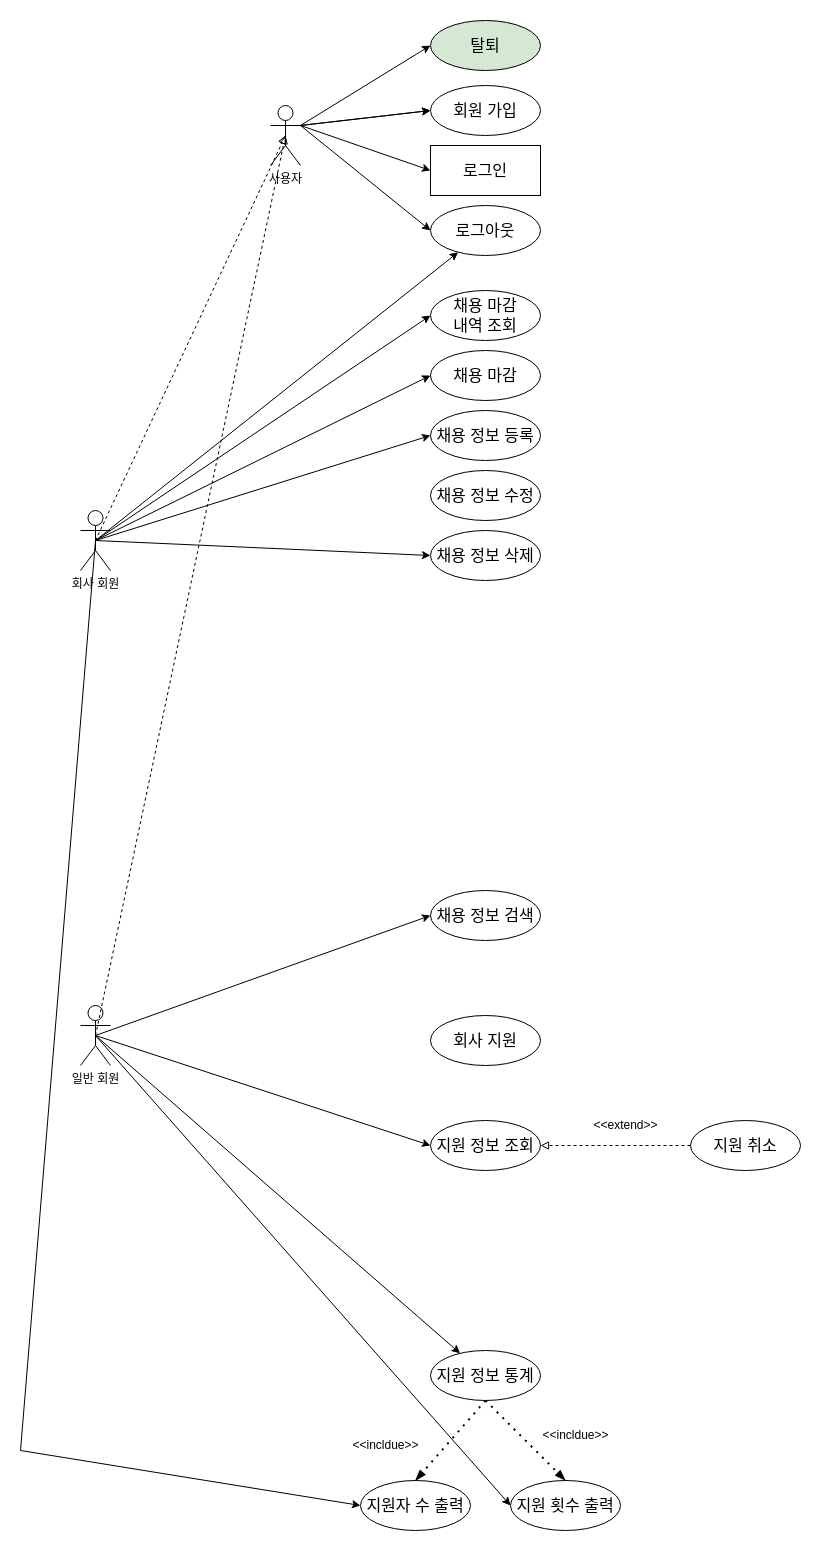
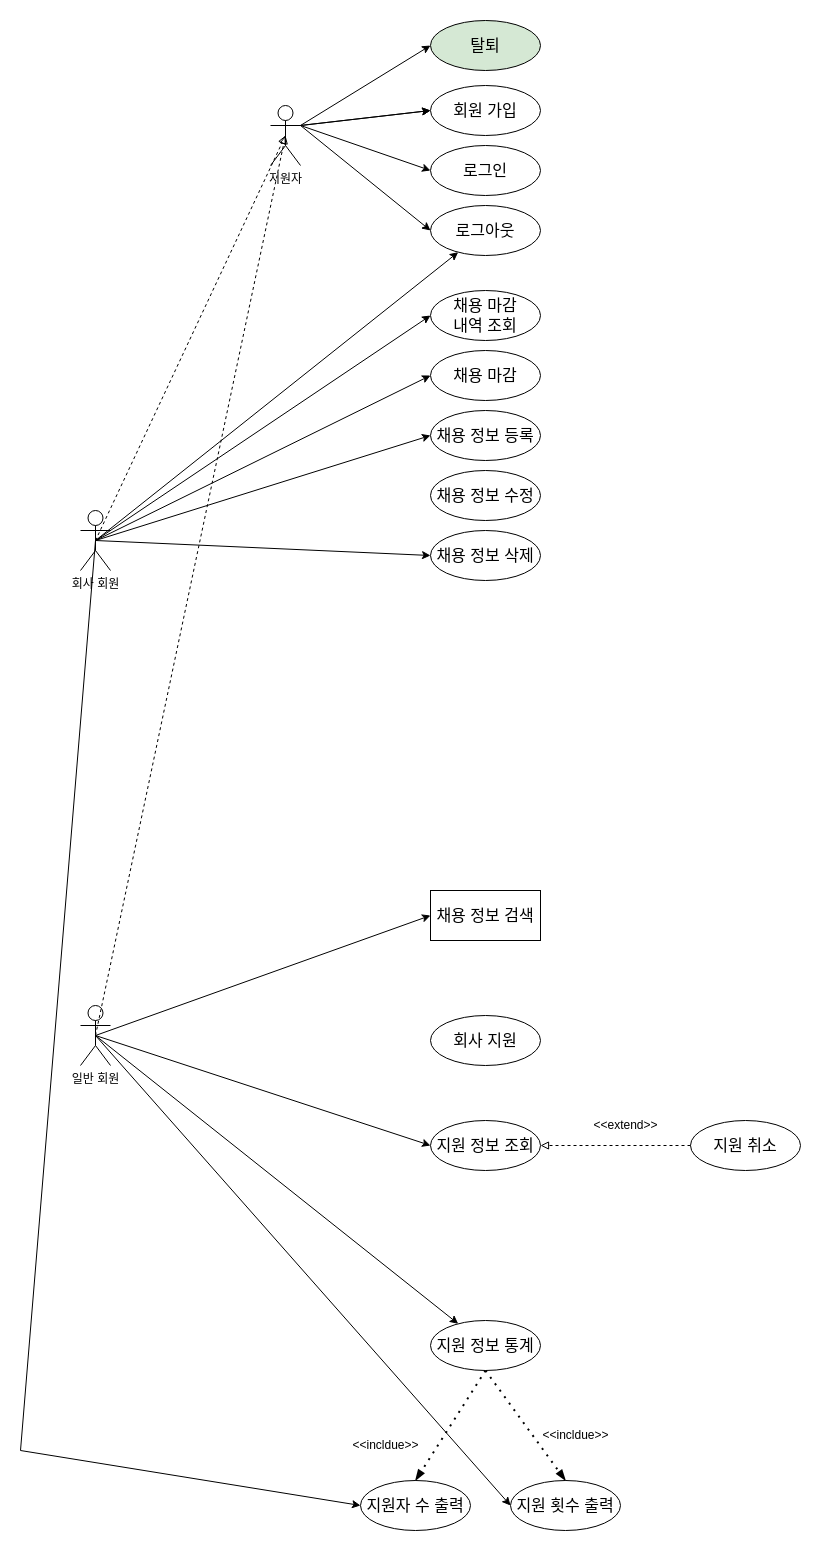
node "로그인": shape rectangle -> ellipse
node "사용자": label "사용자" -> "지원자"
node "채용 정보 검색": shape ellipse -> rectangle
node "지원 정보 통계": moved (486, 1376) -> (486, 1346)
